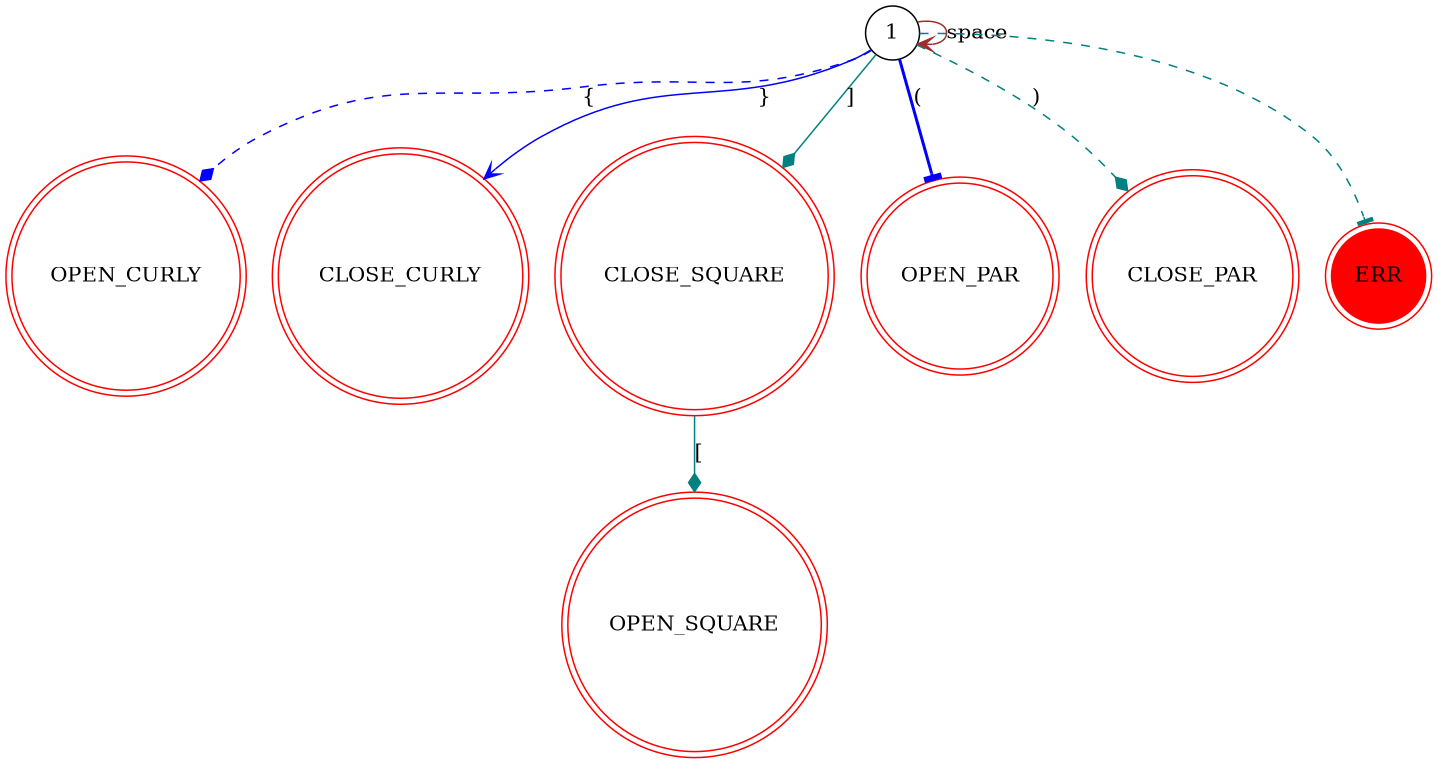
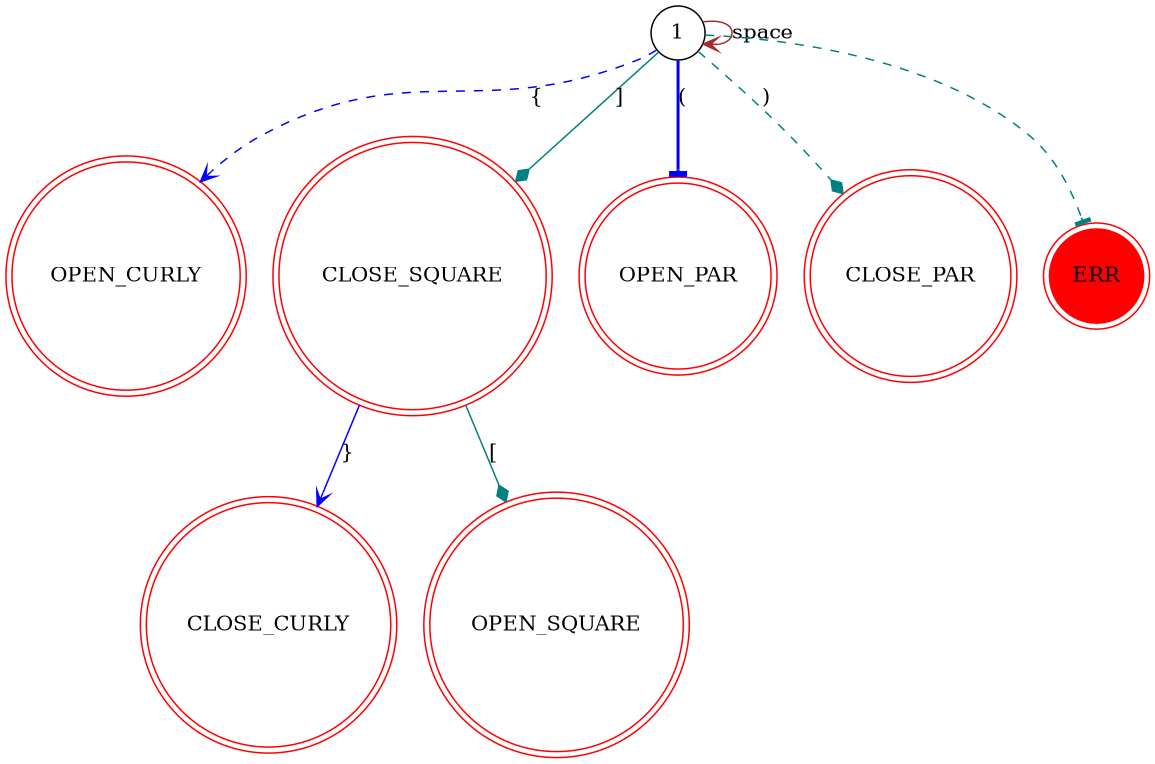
edge "1" -> "OPEN_CURLY": arrowhead diamond -> vee
edge "1" -> "CLOSE_CURLY": now "CLOSE_SQUARE" -> "CLOSE_CURLY"
